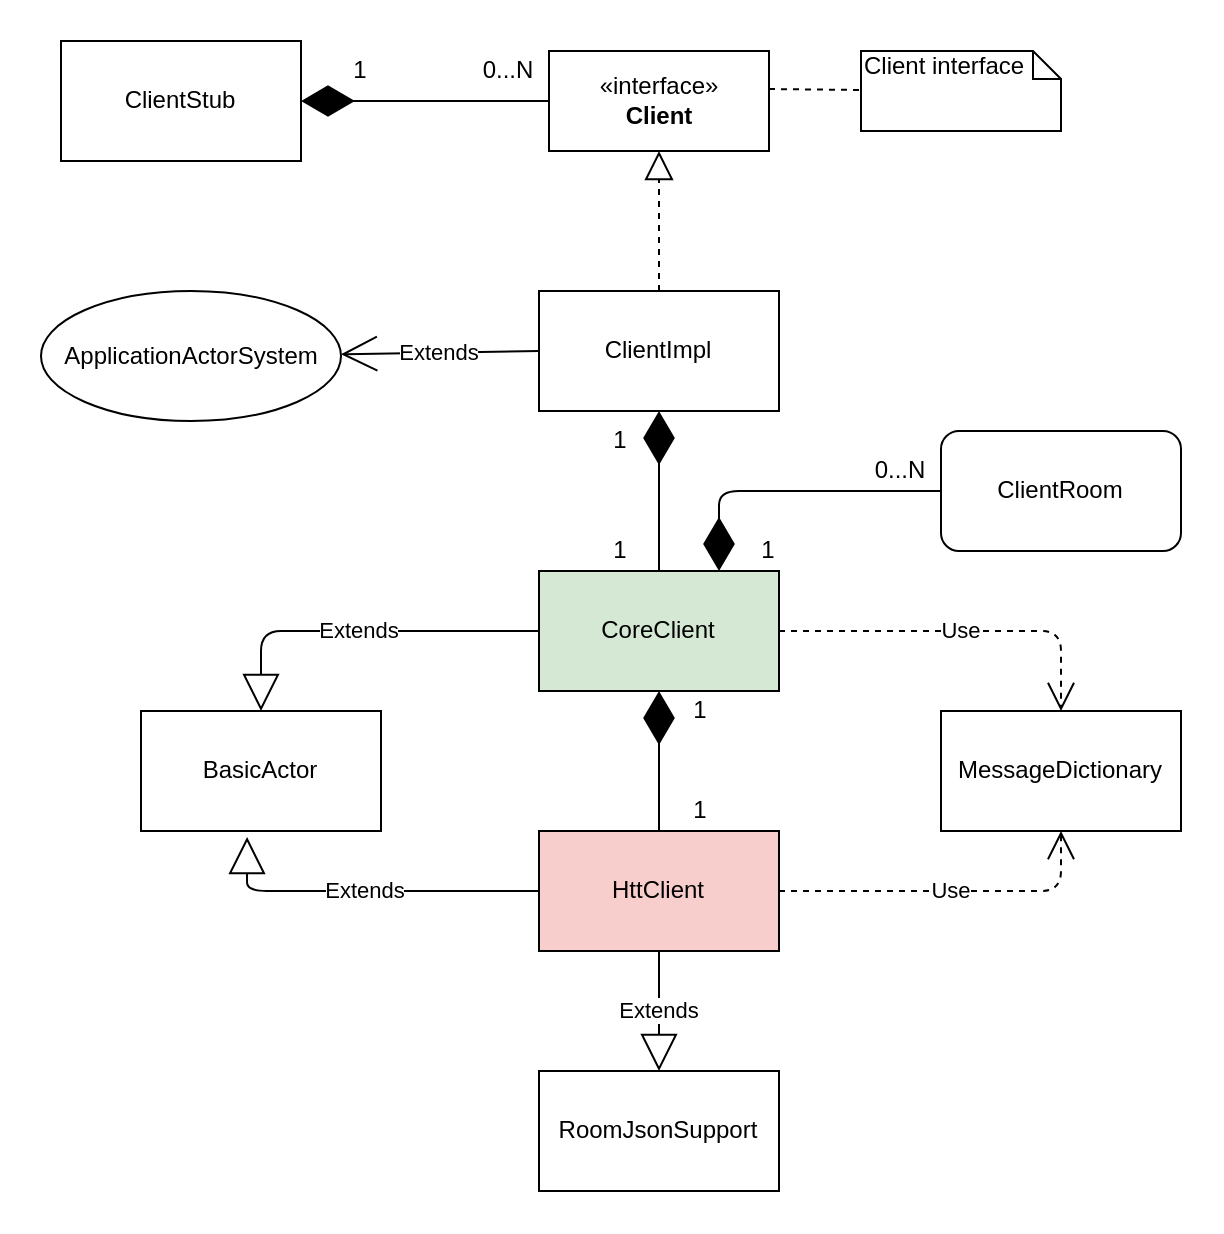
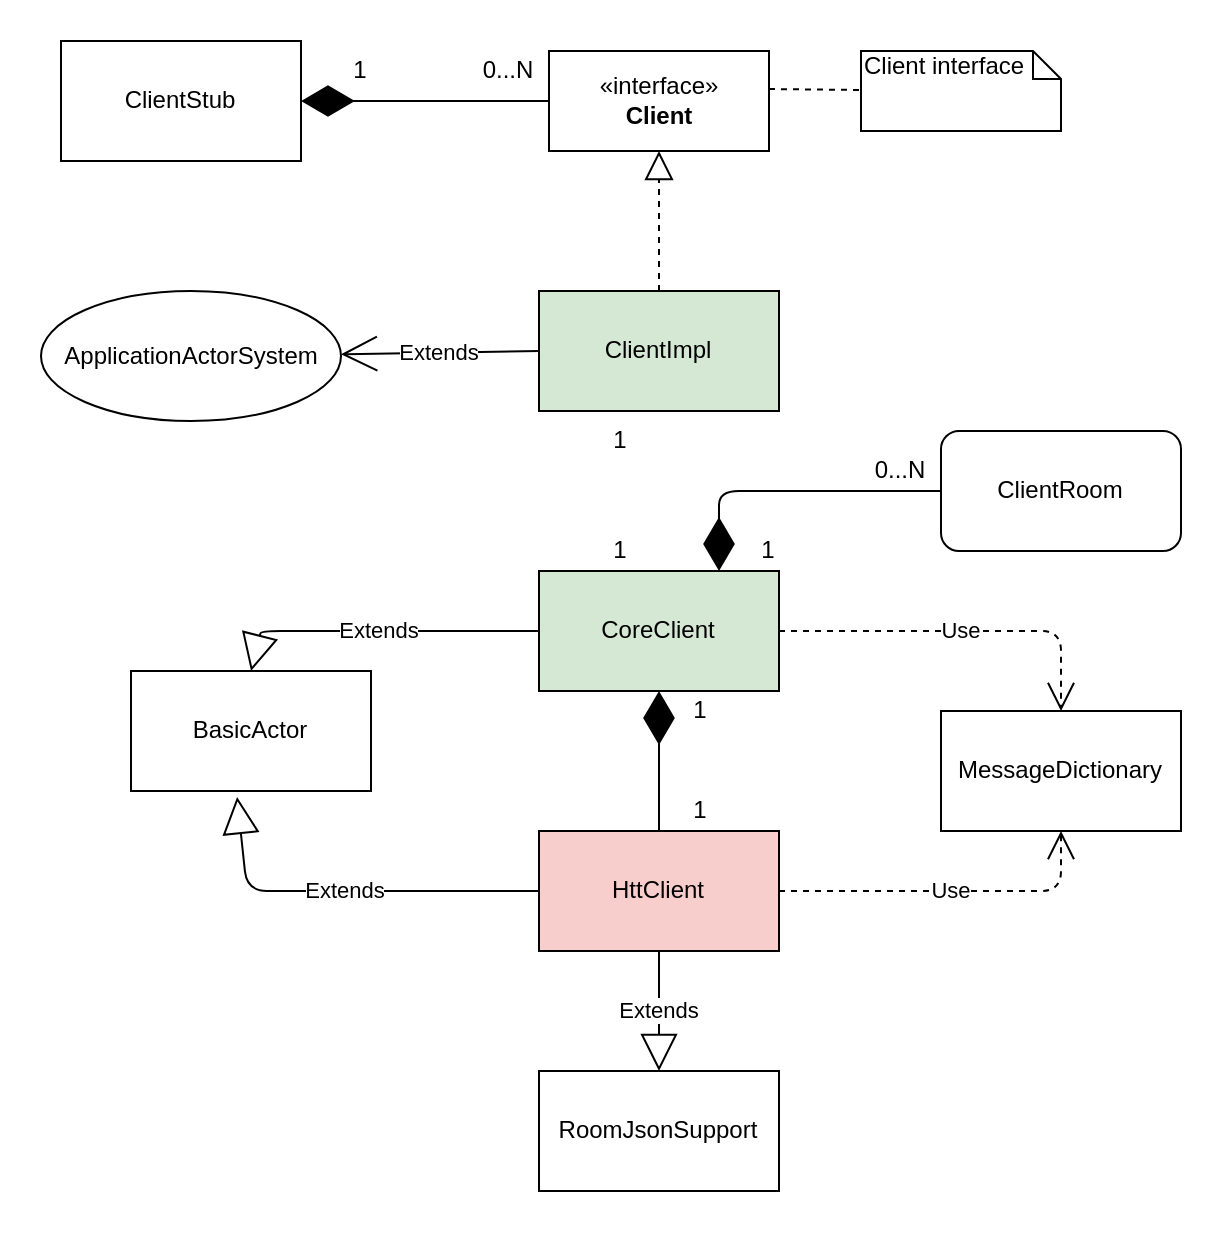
node "ClientImpl": fillcolor #ffffff -> #d5e8d4
edge "CoreClient" -> "ClientImpl": removed
node "BasicActor": moved (261, 771) -> (251, 731)
